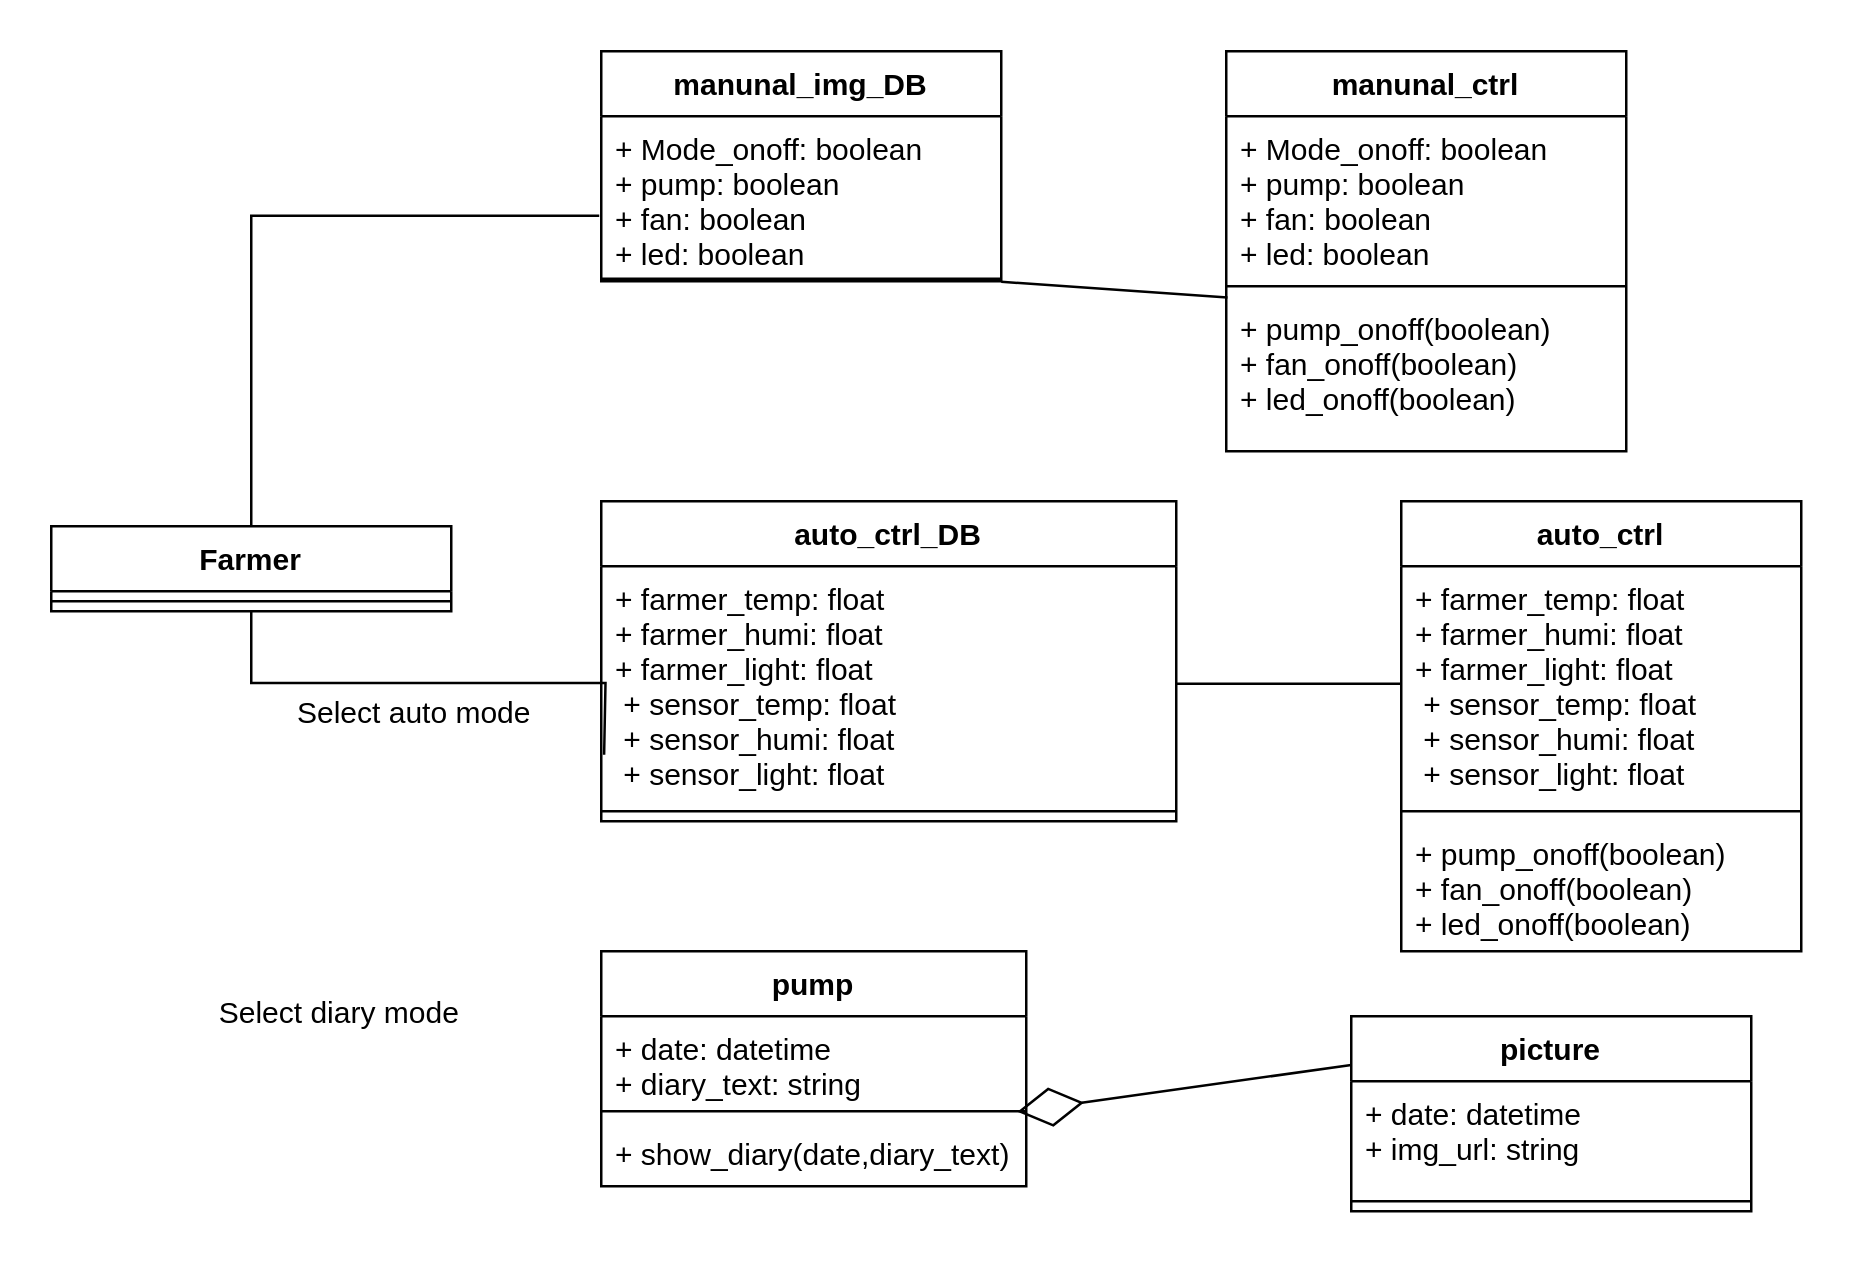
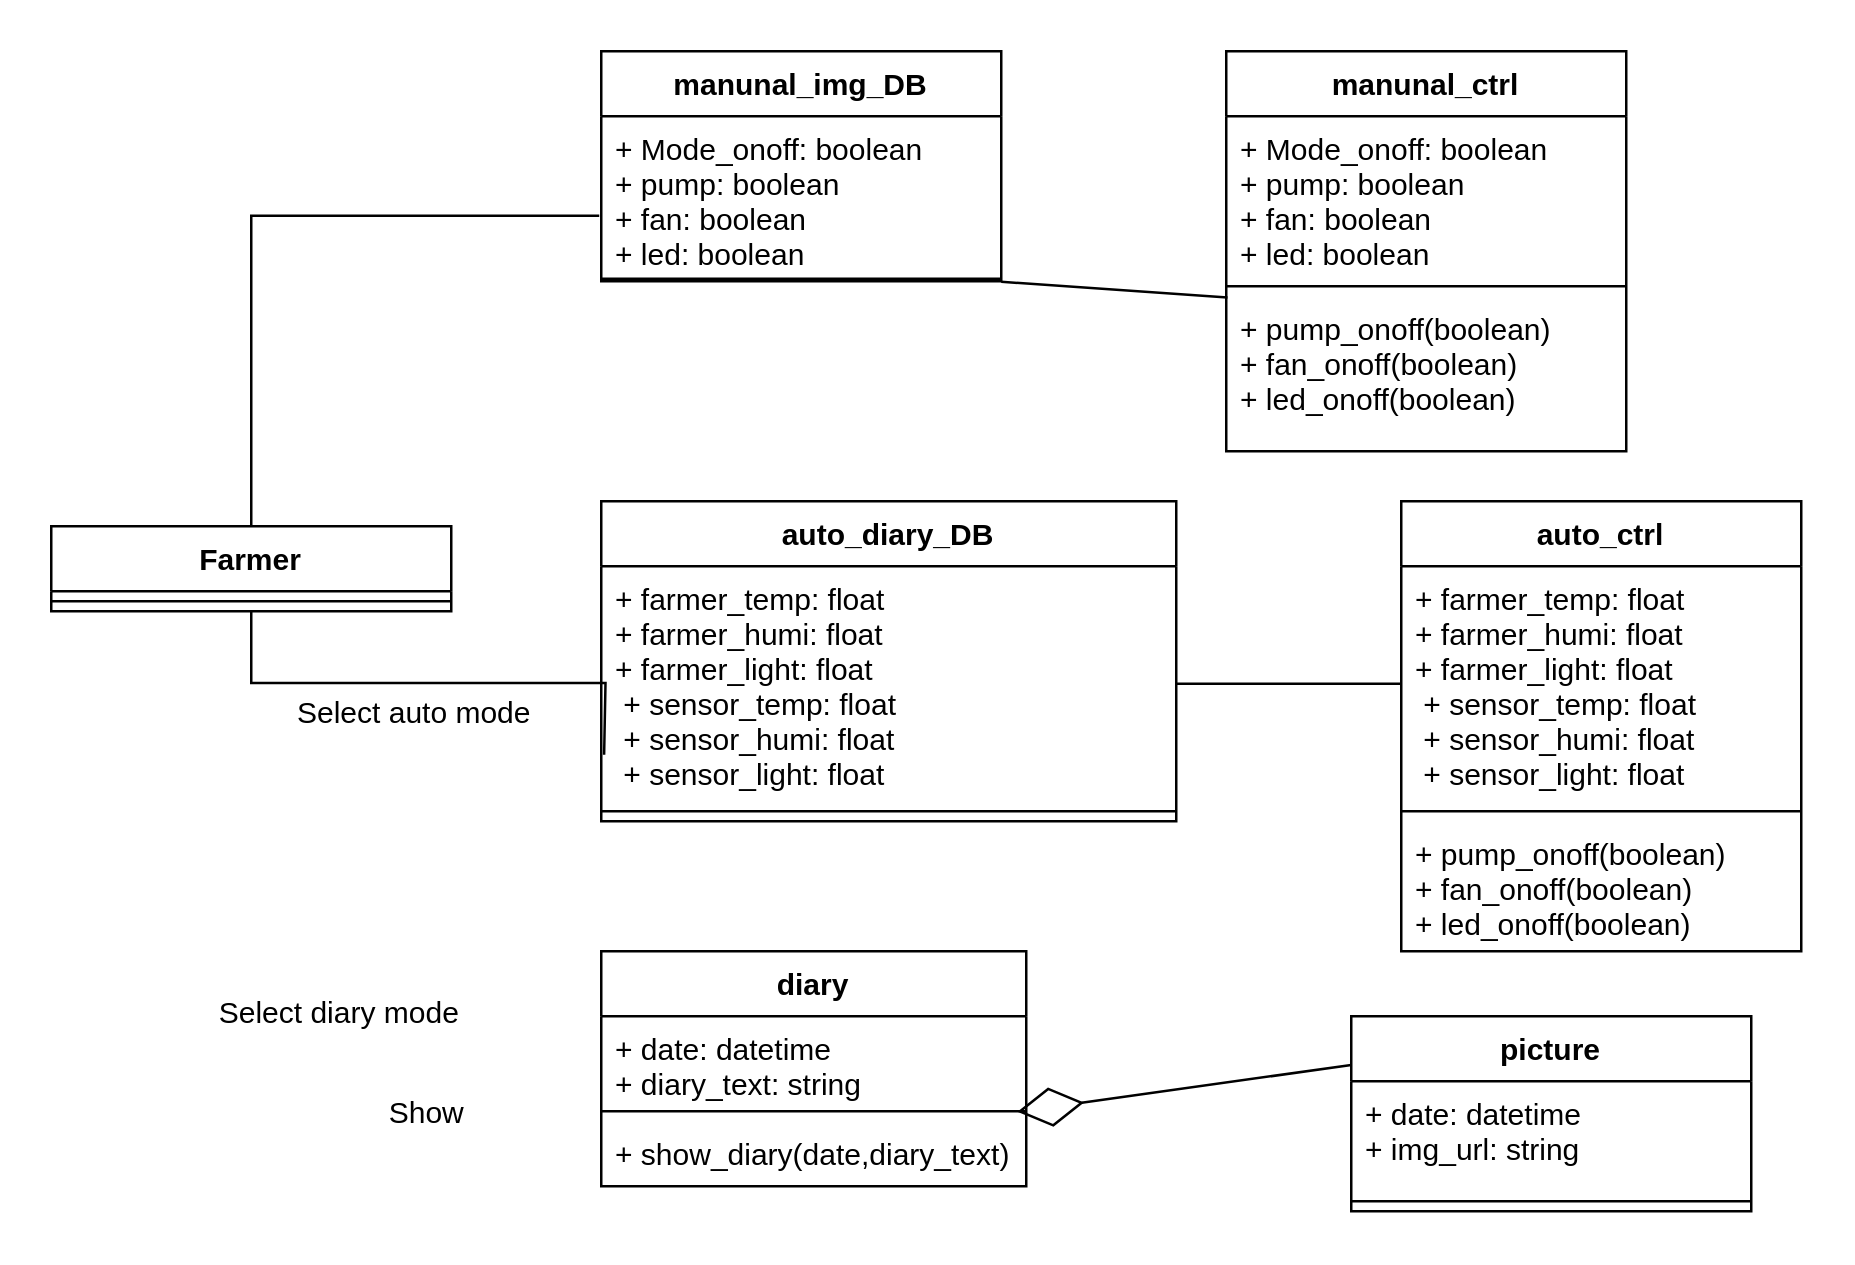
node "auto_ctrl_DB": label "auto_ctrl_DB" -> "auto_diary_DB"
node "pump": label "pump" -> "diary"
node "Show": added
